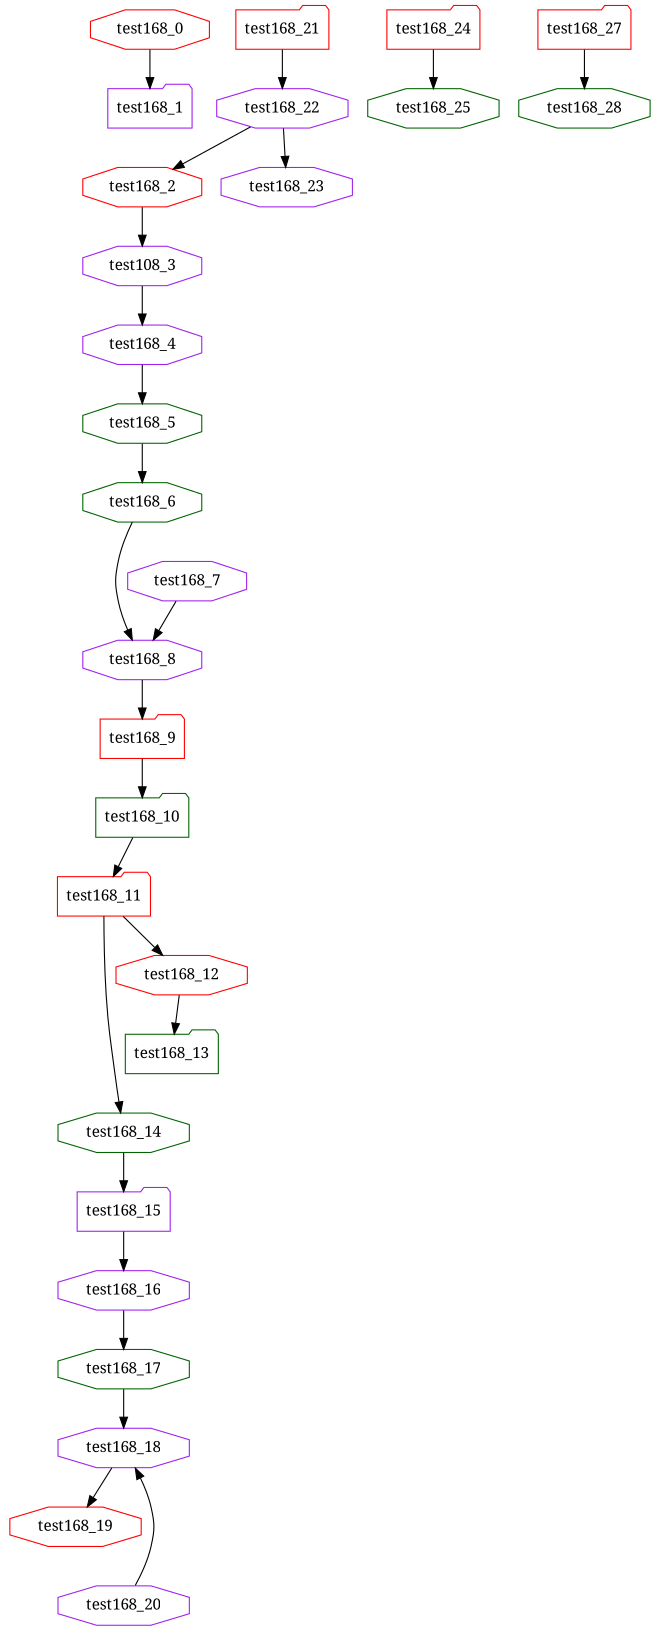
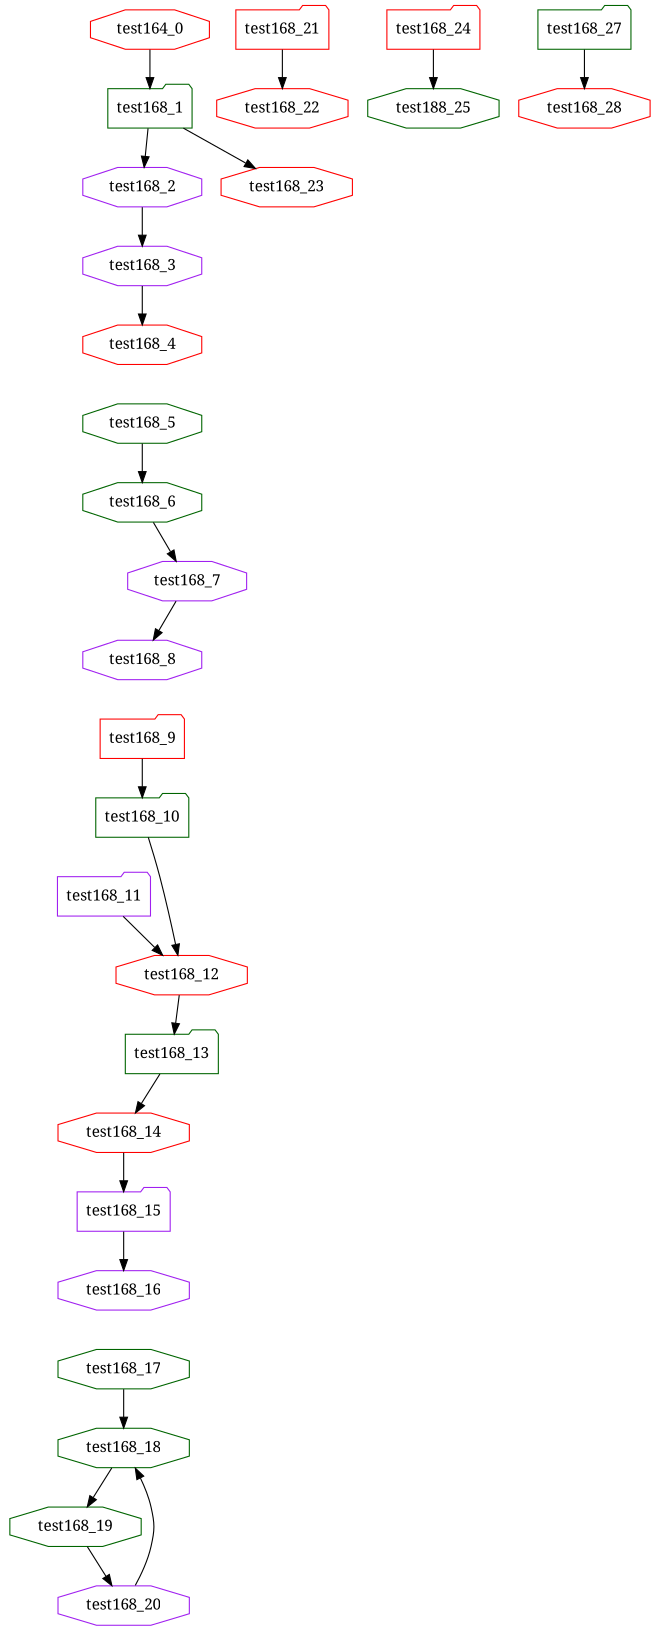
node "test168_0": label "test168_0" -> "test164_0"
node "test168_27": color red -> darkgreen
node "test168_1": color purple -> darkgreen
node "test168_22": color purple -> red
node "test168_25": label "test168_25" -> "test188_25"
node "test168_28": color darkgreen -> red
edge "test168_22" -> "test168_23": now "test168_1" -> "test168_23"
edge "test168_22" -> "test168_2": now "test168_1" -> "test168_2"
node "test168_2": color red -> purple
node "test168_23": color purple -> red
node "test108_3": label "test108_3" -> "test168_3"
node "test168_4": color purple -> red
edge "test168_4" -> "test168_5": removed
edge "test168_6" -> "test168_8": now "test168_6" -> "test168_7"
edge "test168_8" -> "test168_9": removed
edge "test168_10" -> "test168_11": now "test168_10" -> "test168_12"
node "test168_11": color red -> purple
edge "test168_11" -> "test168_14": now "test168_13" -> "test168_14"
node "test168_14": color darkgreen -> red
edge "test168_16" -> "test168_17": removed
node "test168_18": color purple -> darkgreen
node "test168_19": color red -> darkgreen
edge "test168_19" -> "test168_20": added
